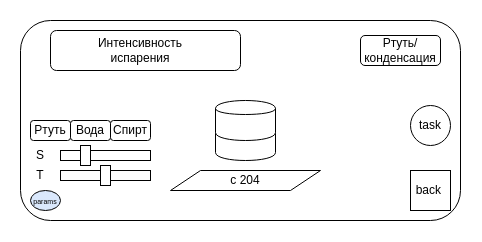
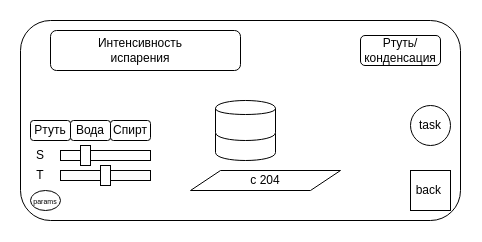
node "с 204": moved (246, 181) -> (266, 181)
node "params": fillcolor #dae8fc -> #ffffff
